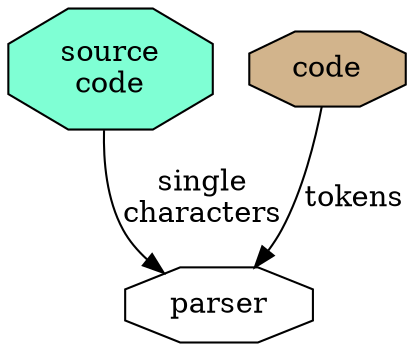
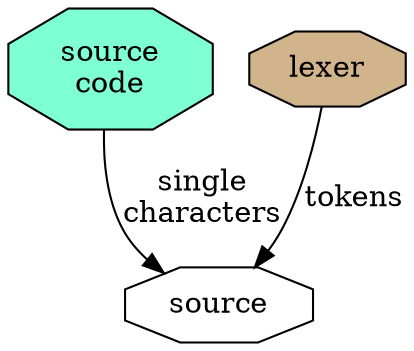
node "code": label "code" -> "lexer"
node "parser": label "parser" -> "source"
